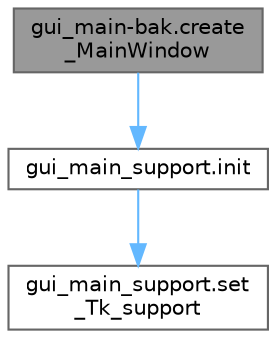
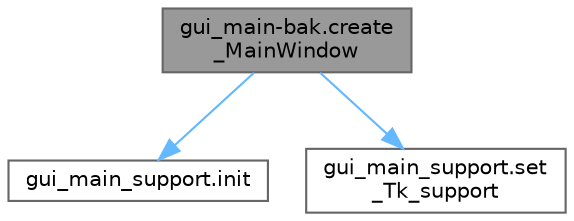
edge "gui_main_support.init" -> "gui_main_support.set _Tk_support": now "gui_main-bak.create _MainWindow" -> "gui_main_support.set _Tk_support"
